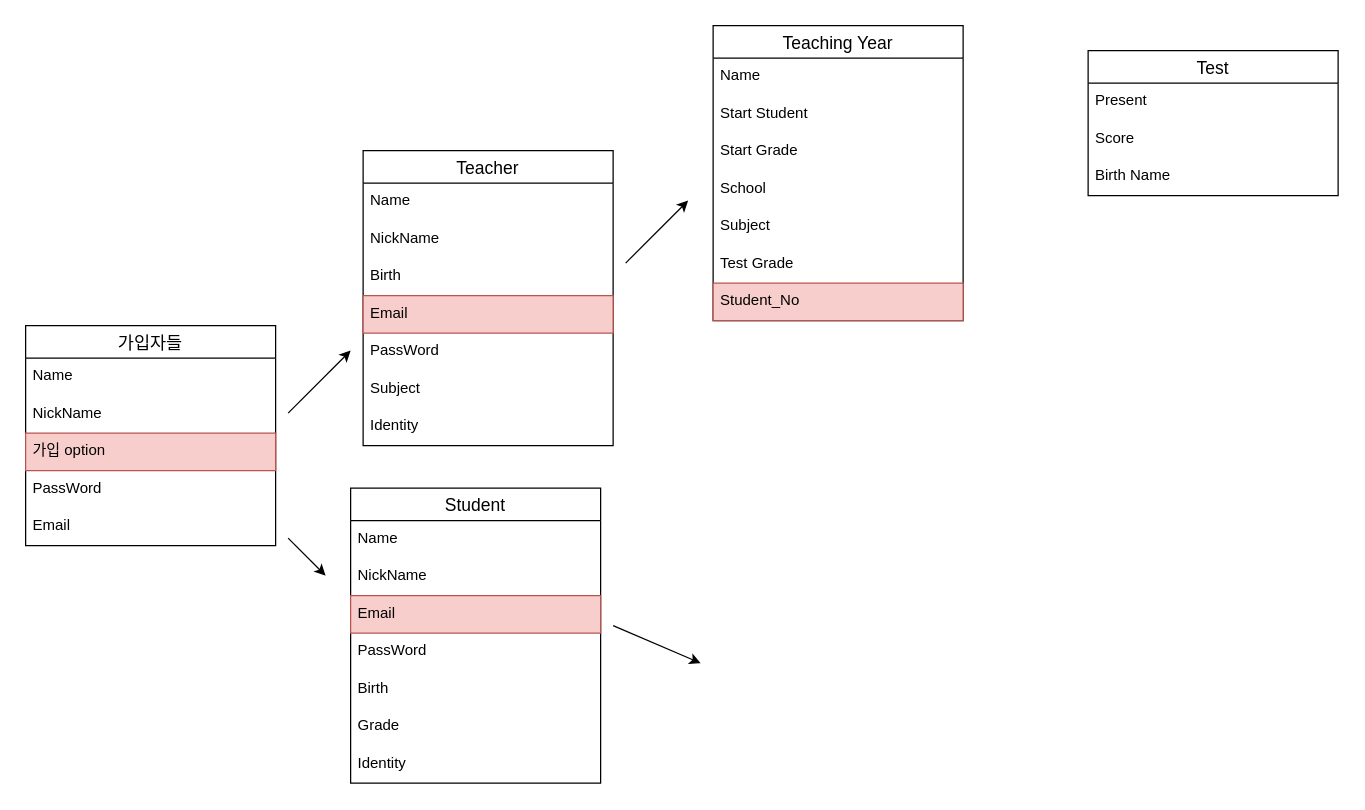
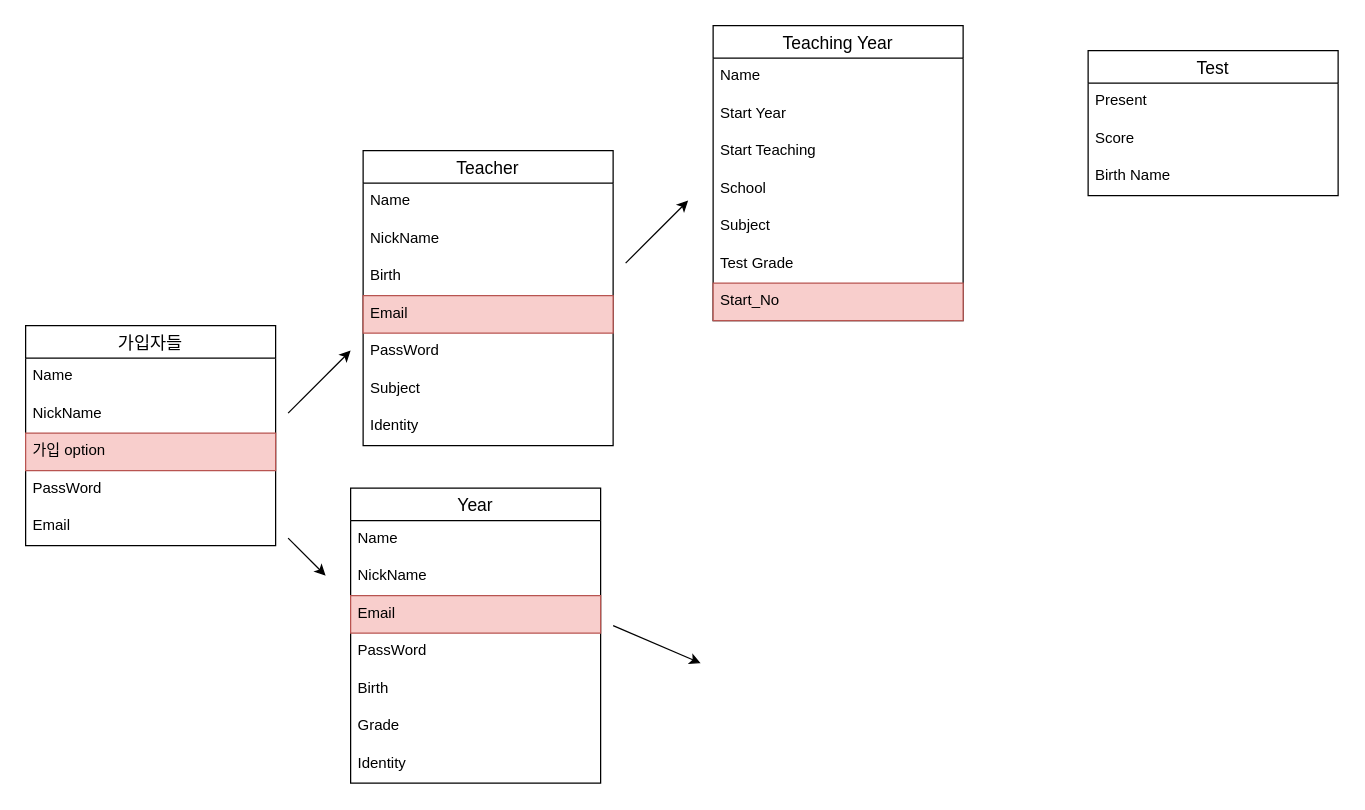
node "Start Student": label "Start Student" -> "Start Year"
node "Start Grade": label "Start Grade" -> "Start Teaching"
node "Student_No": label "Student_No" -> "Start_No"
node "Student": label "Student" -> "Year"
